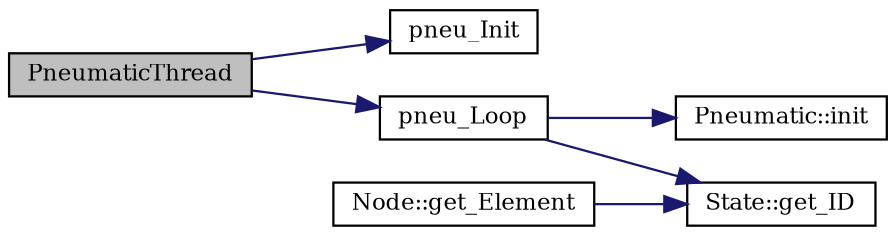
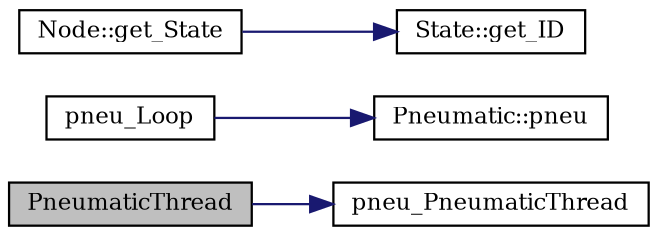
node "pneu_Init": label "pneu_Init" -> "pneu_PneumaticThread"
edge "PneumaticThread" -> "pneu_Loop": removed
node "Pneumatic::init": label "Pneumatic::init" -> "Pneumatic::pneu"
edge "pneu_Loop" -> "State::get_ID": removed
node "Node::get_Element": label "Node::get_Element" -> "Node::get_State"
